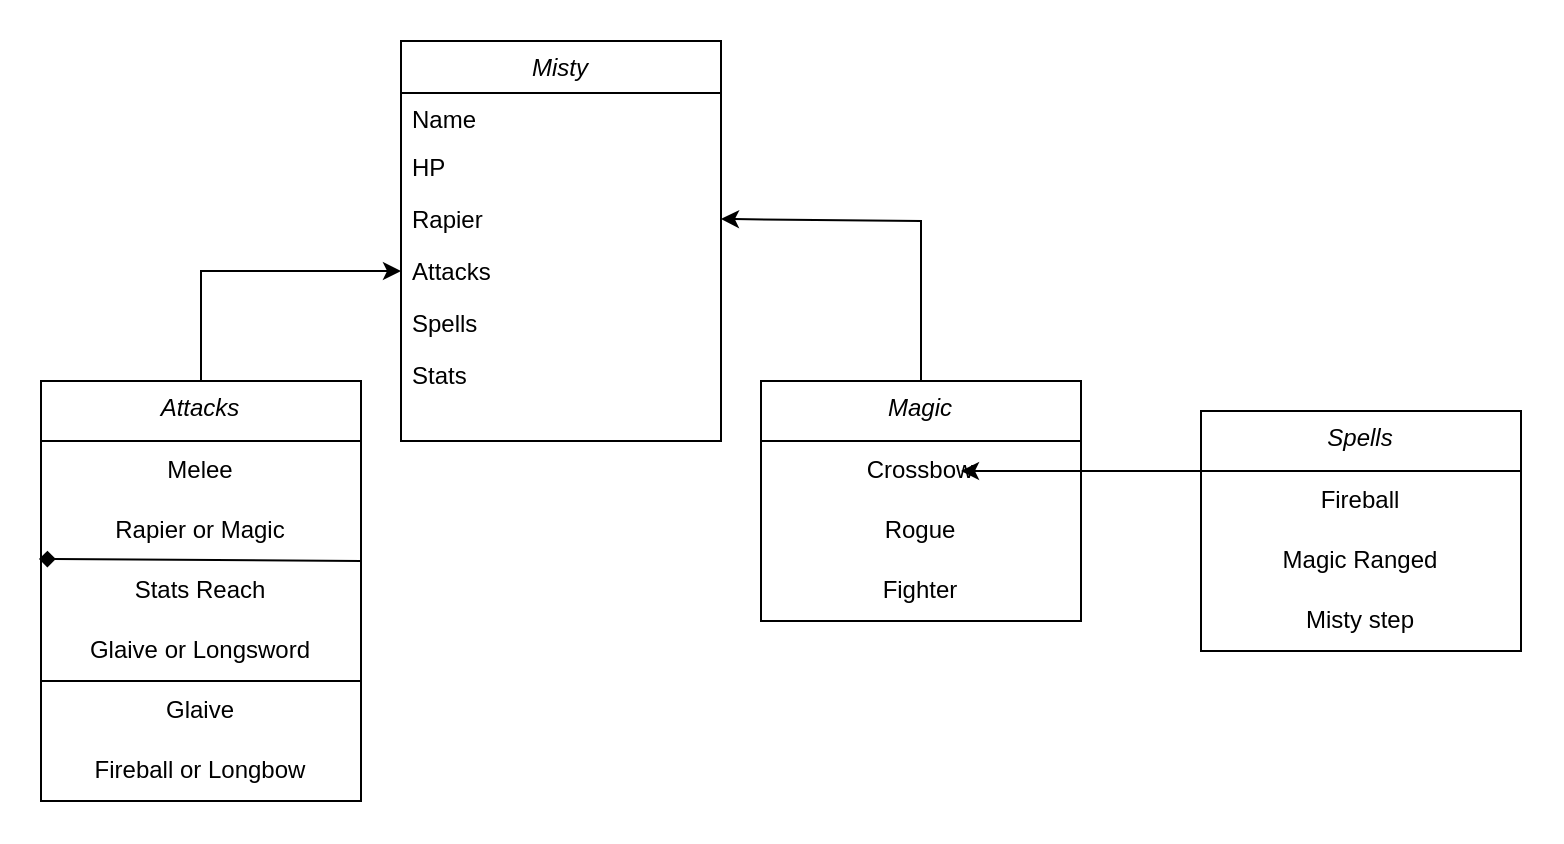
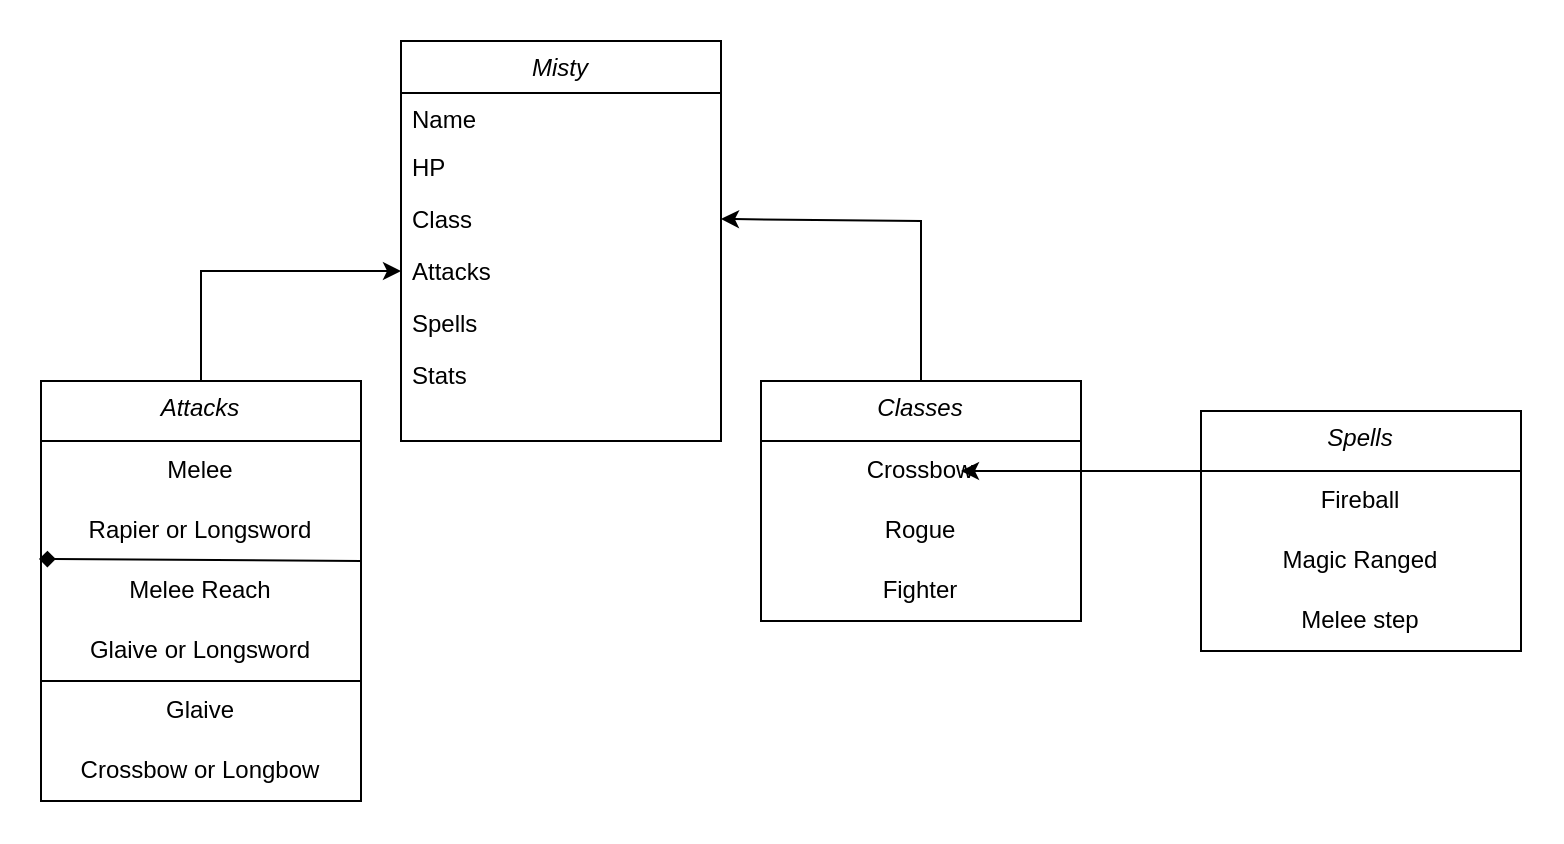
node "Rapier": label "Rapier" -> "Class"
node "Magic": label "Magic" -> "Classes"
node "Rapier or Magic": label "Rapier or Magic" -> "Rapier or Longsword"
node "Stats Reach": label "Stats Reach" -> "Melee Reach"
node "Misty step": label "Misty step" -> "Melee step"
node "Fireball or Longbow": label "Fireball or Longbow" -> "Crossbow or Longbow"
